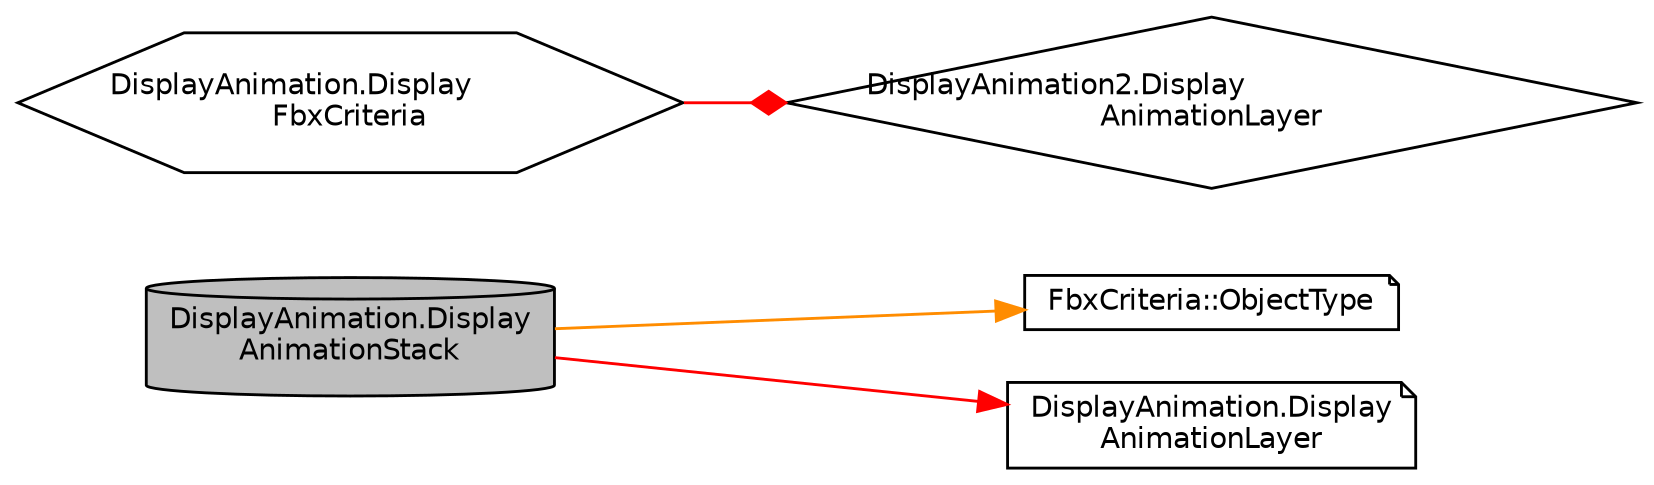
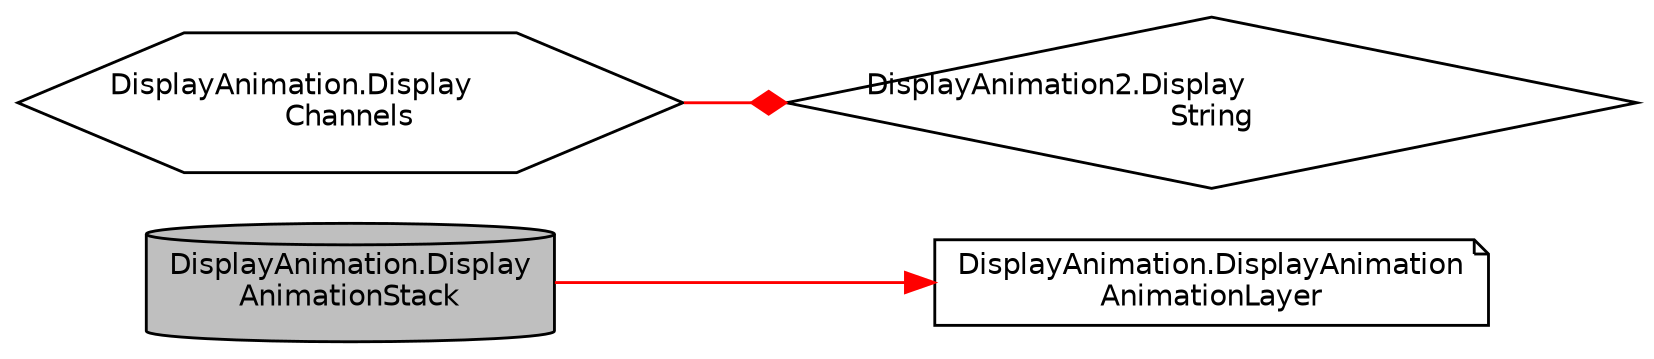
node "DisplayAnimation.Display FbxCriteria": label "DisplayAnimation.Display FbxCriteria" -> "DisplayAnimation.Display Channels"
node "DisplayAnimation2.Display AnimationLayer": label "DisplayAnimation2.Display AnimationLayer" -> "DisplayAnimation2.Display String"
node "FbxCriteria::ObjectType": removed
node "DisplayAnimation.Display AnimationLayer": label "DisplayAnimation.Display AnimationLayer" -> "DisplayAnimation.DisplayAnimation AnimationLayer"
